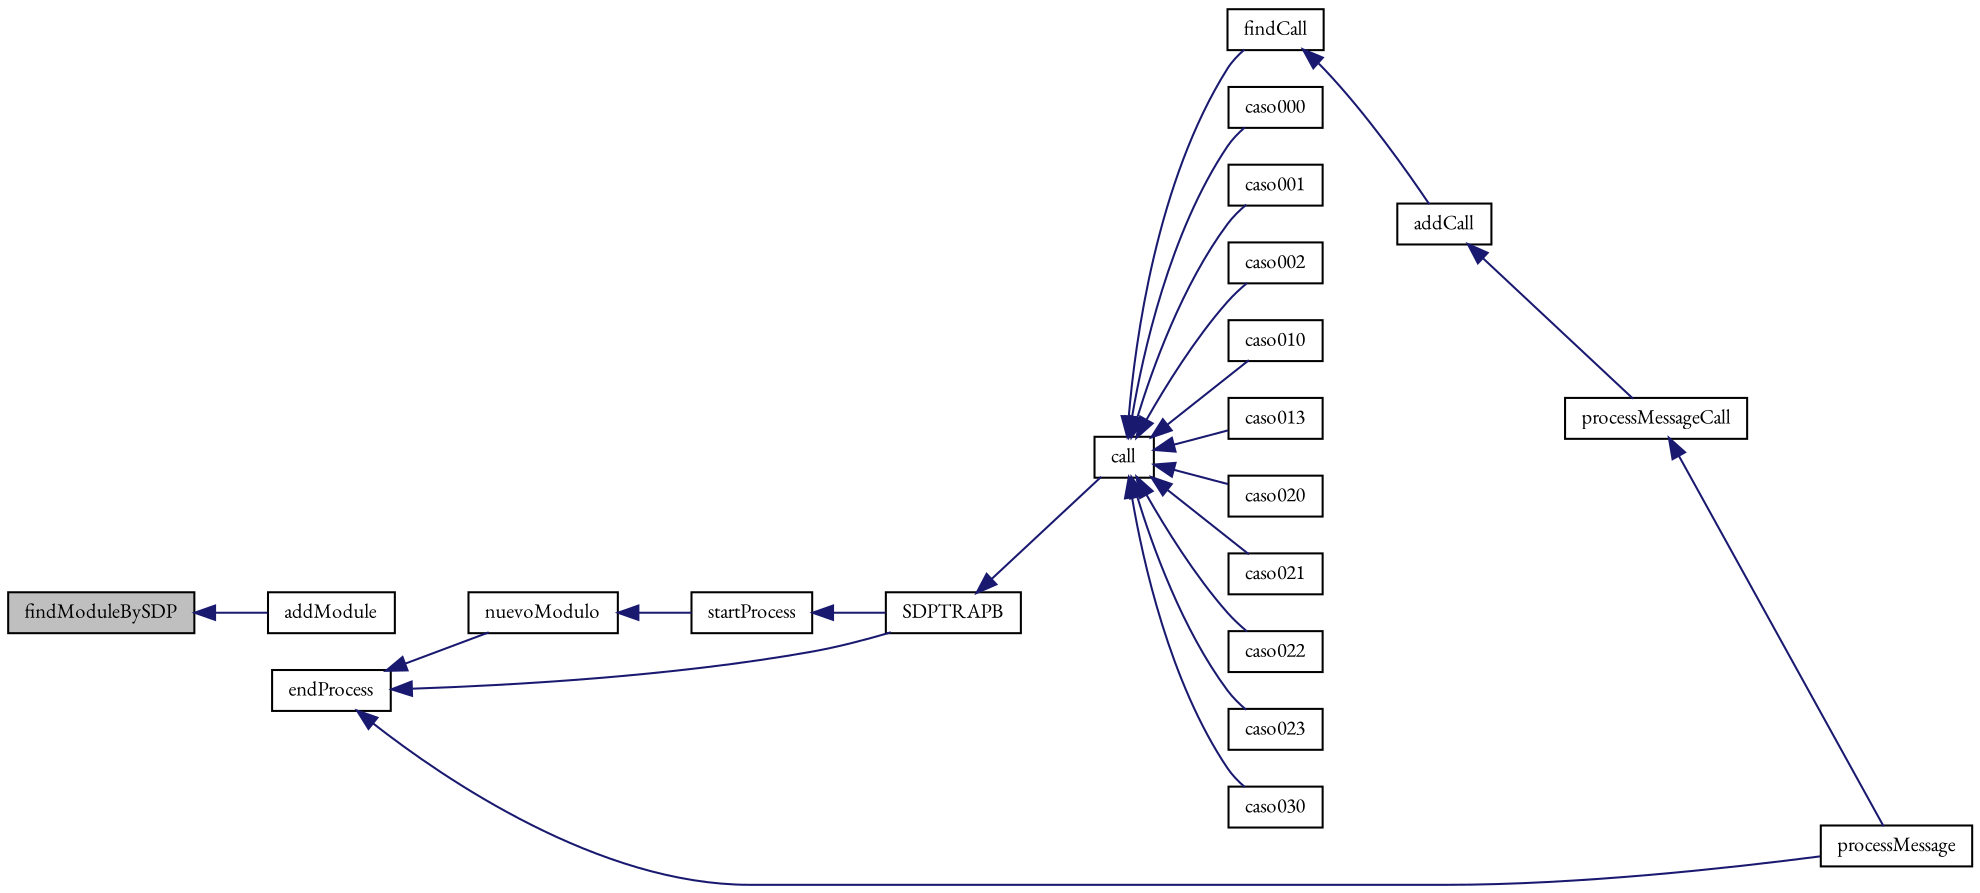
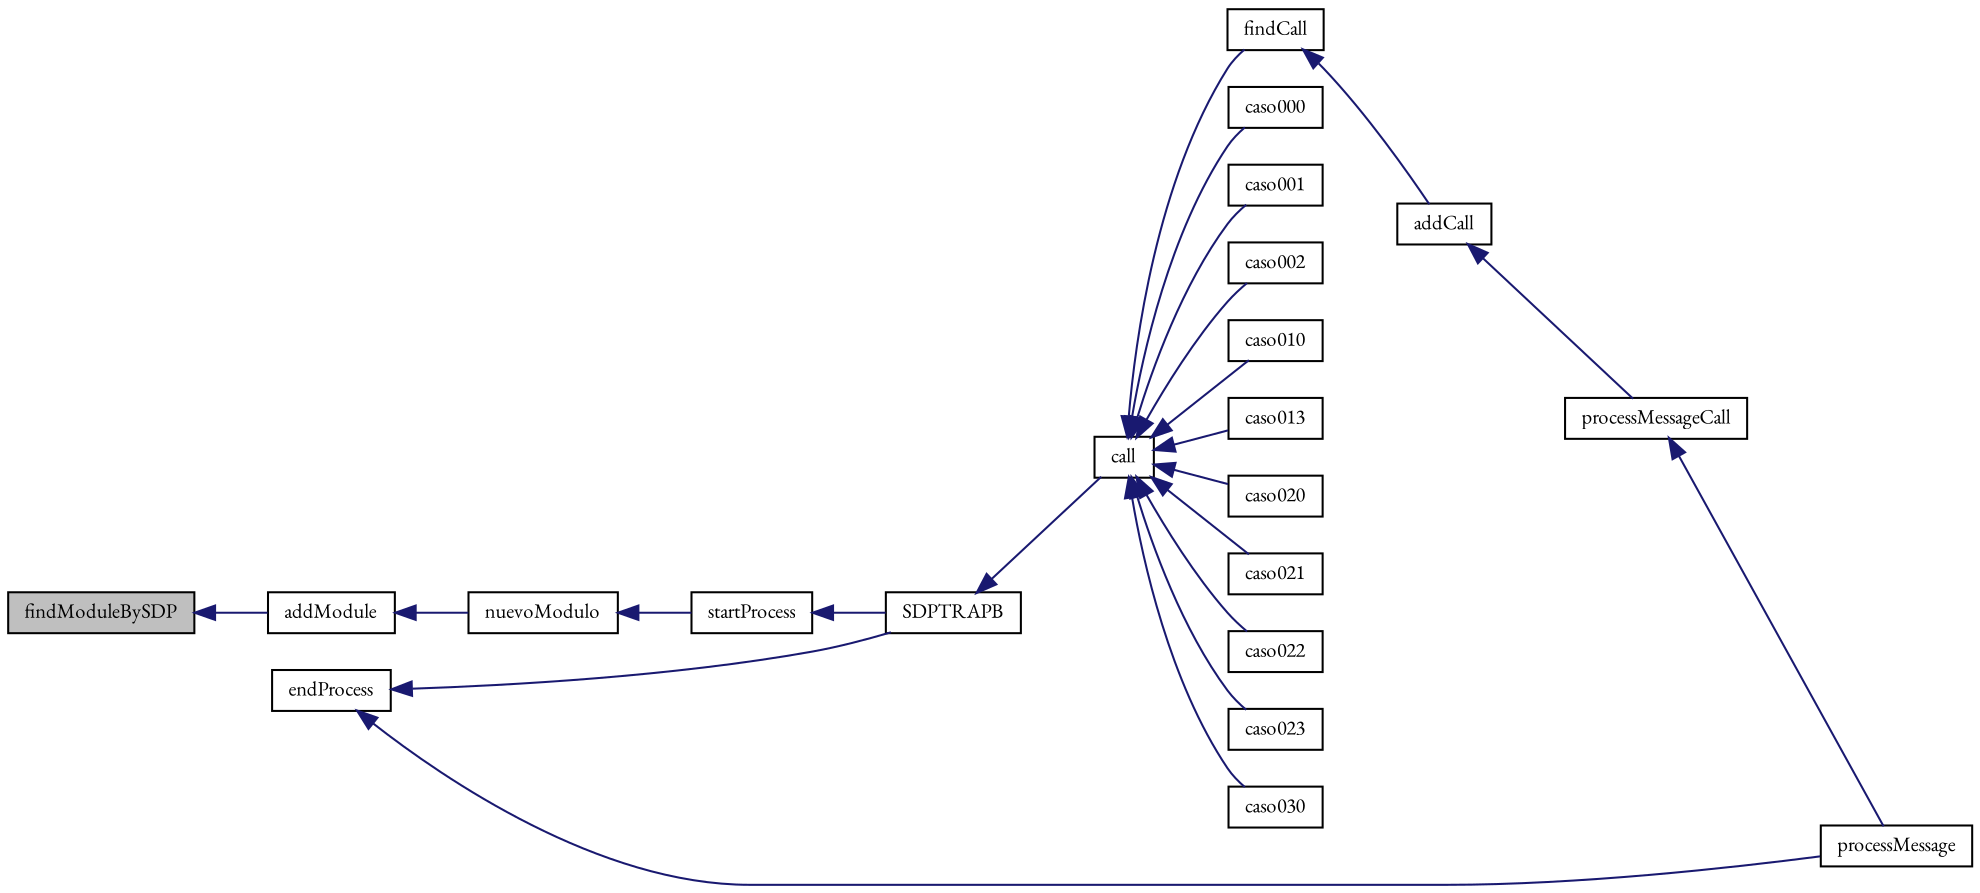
edge "nuevoModulo" -> "endProcess": now "nuevoModulo" -> "addModule"
